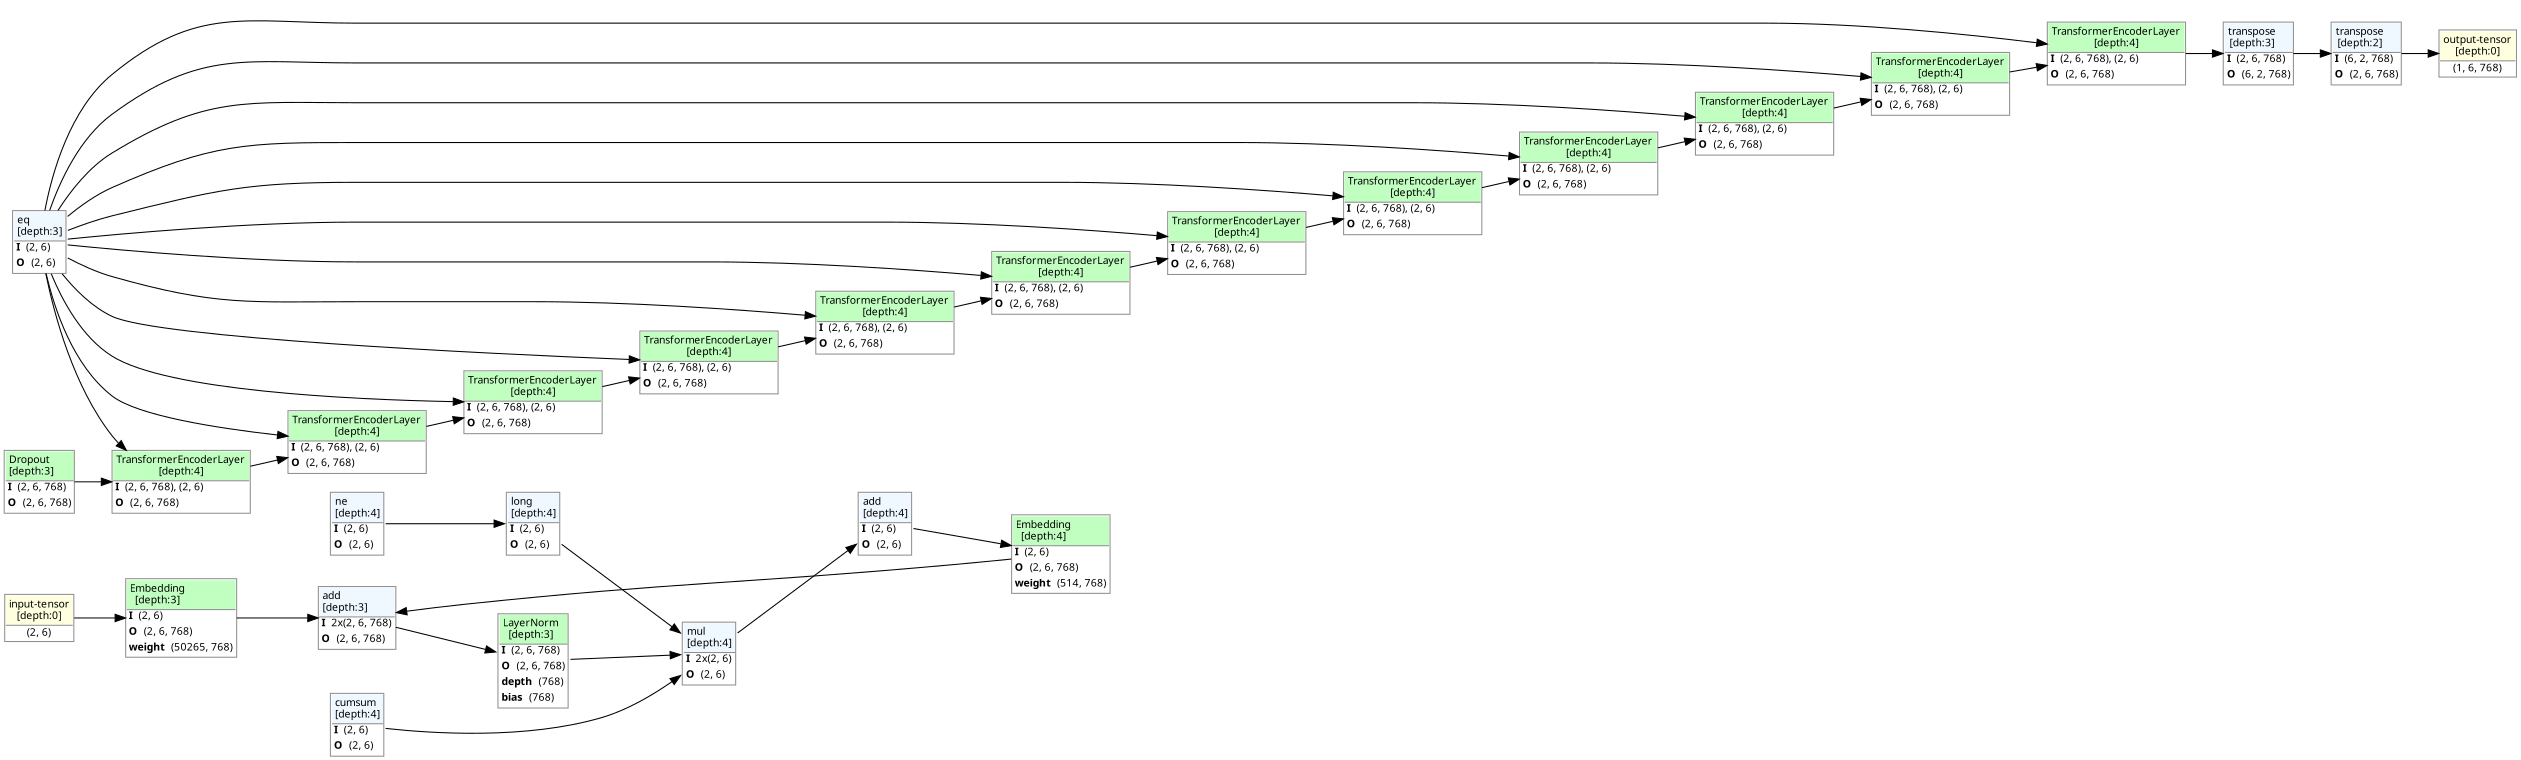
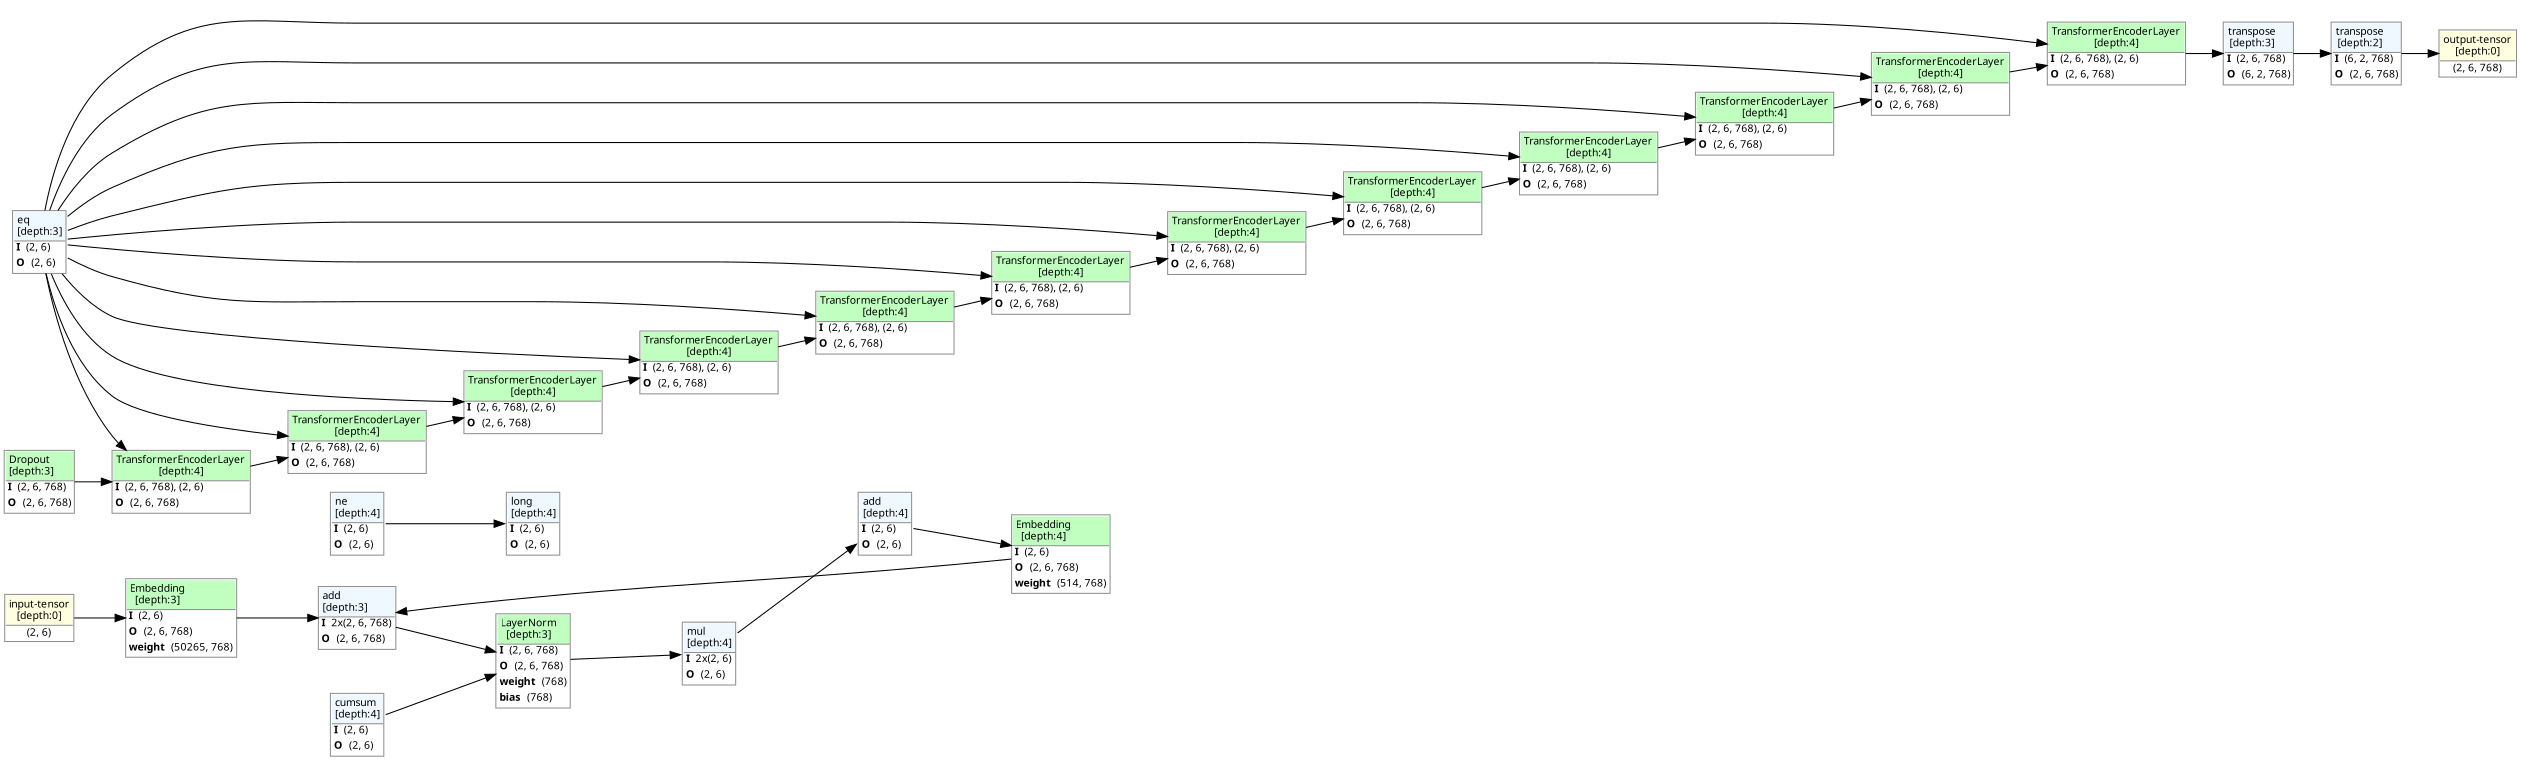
node "output-tensor": text "(1, 6, 768)" -> "(2, 6, 768)"
edge "long" -> "mul": removed
node "LayerNorm": text "depth" -> "weight"
edge "cumsum" -> "mul": now "cumsum" -> "LayerNorm"
